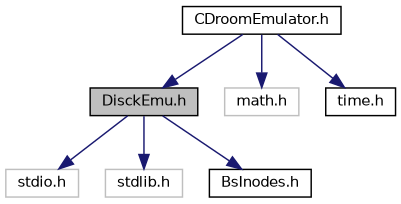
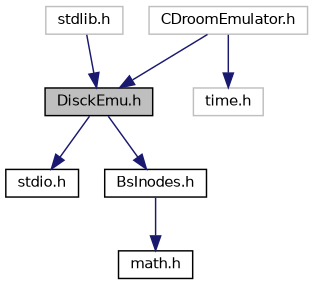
node "CDroomEmulator.h": color black -> grey75
edge "CDroomEmulator.h" -> "math.h": now "BsInodes.h" -> "math.h"
node "math.h": color grey75 -> black
node "time.h": color black -> grey75
edge "DisckEmu.h" -> "stdlib.h": reversed
node "stdio.h": color grey75 -> black
